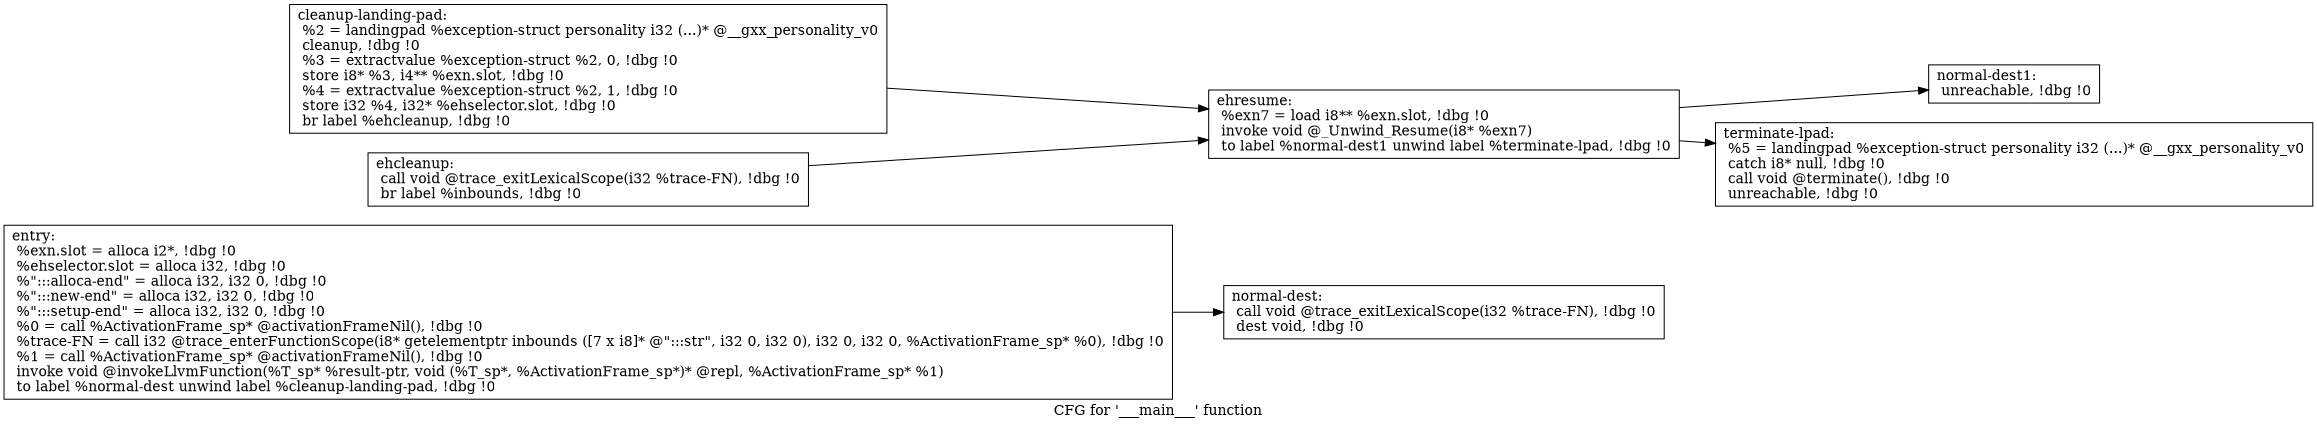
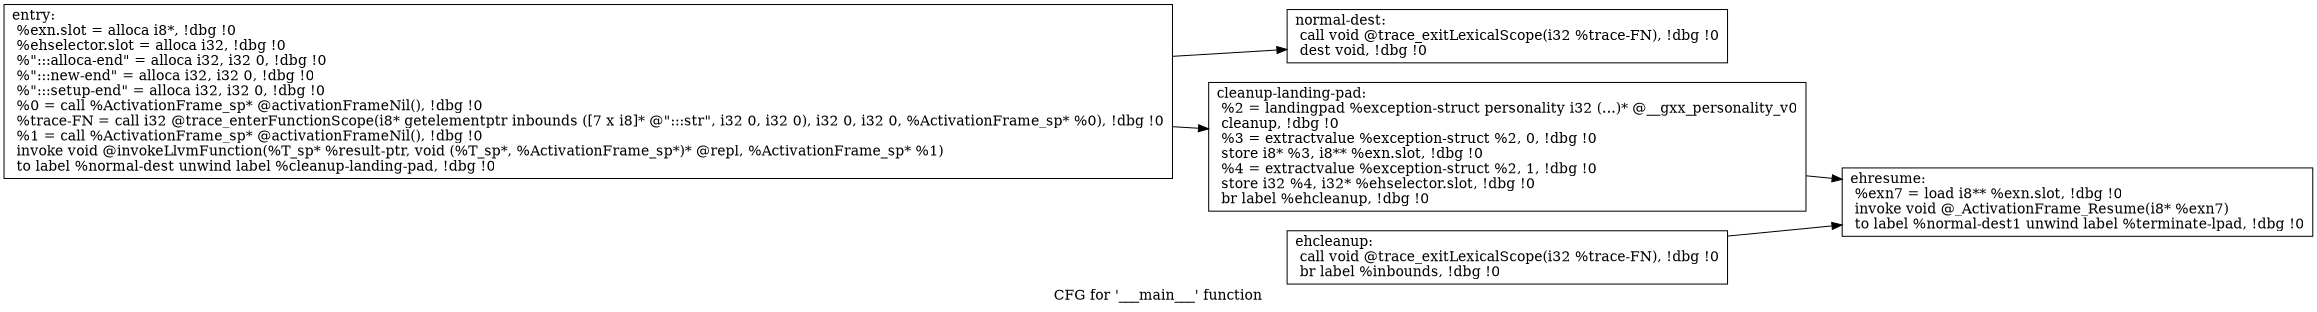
node "cleanup-landing-pad:": text "store i8* %3, i4** %exn.slot, !dbg !0" -> "store i8* %3, i8** %exn.slot, !dbg !0"
node "normal-dest1:": removed
edge "entry:" -> "cleanup-landing-pad:": added
node "ehresume:": text "invoke void @_Unwind_Resume(i8* %exn7)" -> "invoke void @_ActivationFrame_Resume(i8* %exn7)"
node "terminate-lpad:": removed
node "entry:": text "%exn.slot = alloca i2*, !dbg !0" -> "%exn.slot = alloca i8*, !dbg !0"
